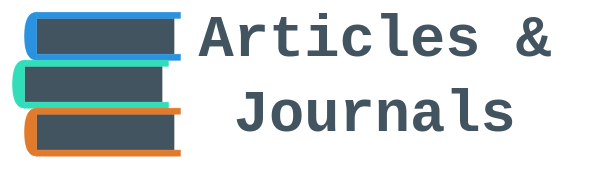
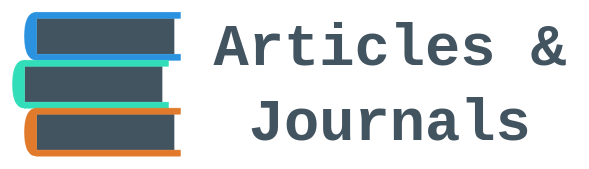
node "Articles & Journals": moved (375, 75) -> (390, 84)
